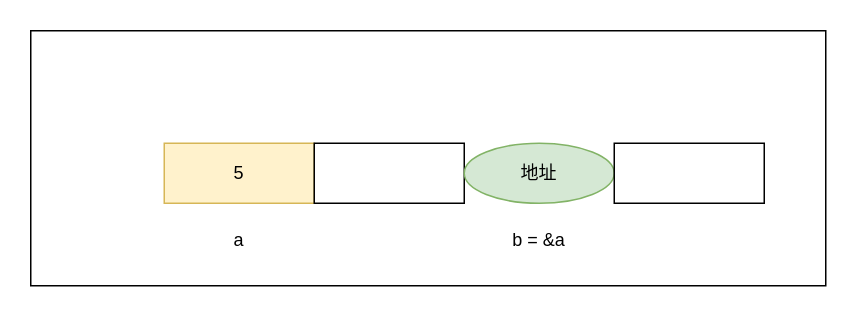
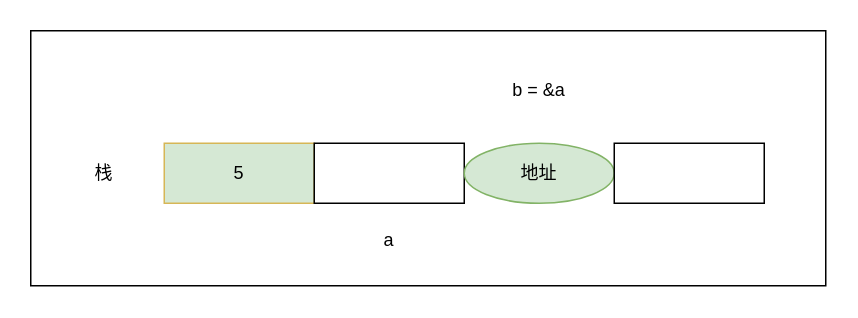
node "栈": added
node "5": fillcolor #fff2cc -> #d5e8d4
node "a": moved (239, 241) -> (389, 241)
node "b = &a": moved (539, 241) -> (539, 91)
